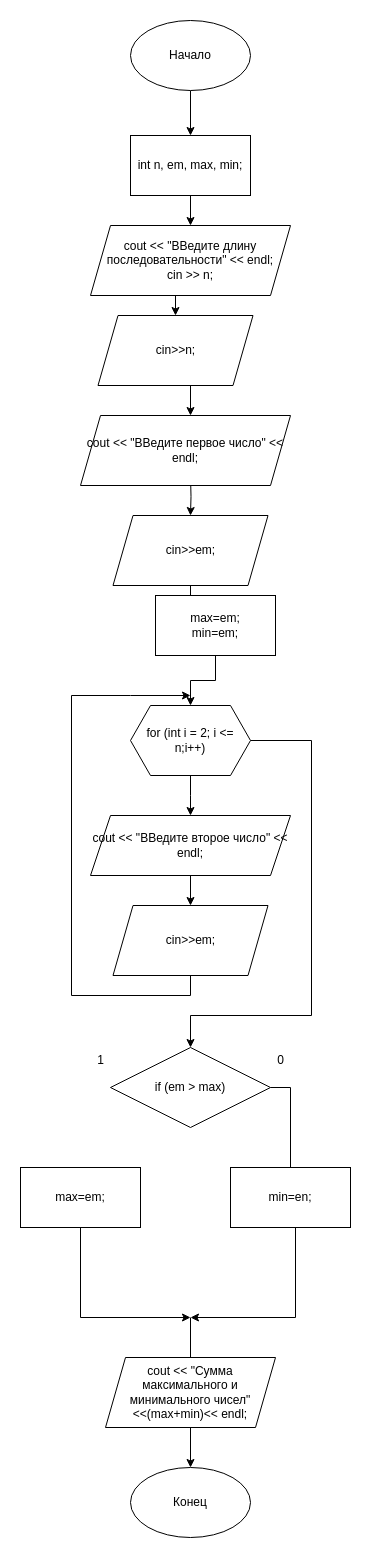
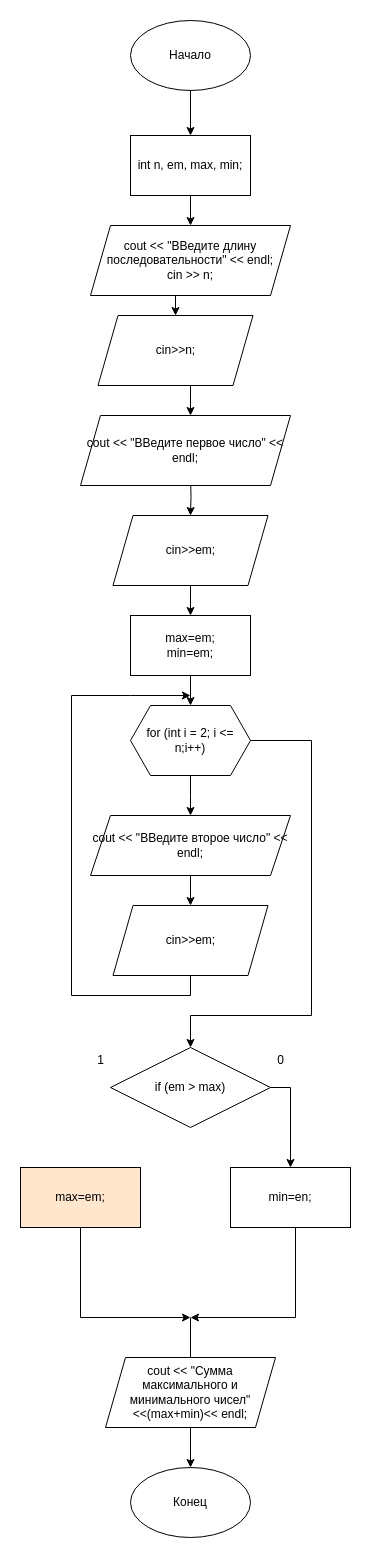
node "max=em; min=em;": moved (216, 626) -> (191, 646)
edge "if (еm > max)" -- "min=en;": arrowhead none -> classic
node "max=em;": fillcolor #ffffff -> #ffe6cc
